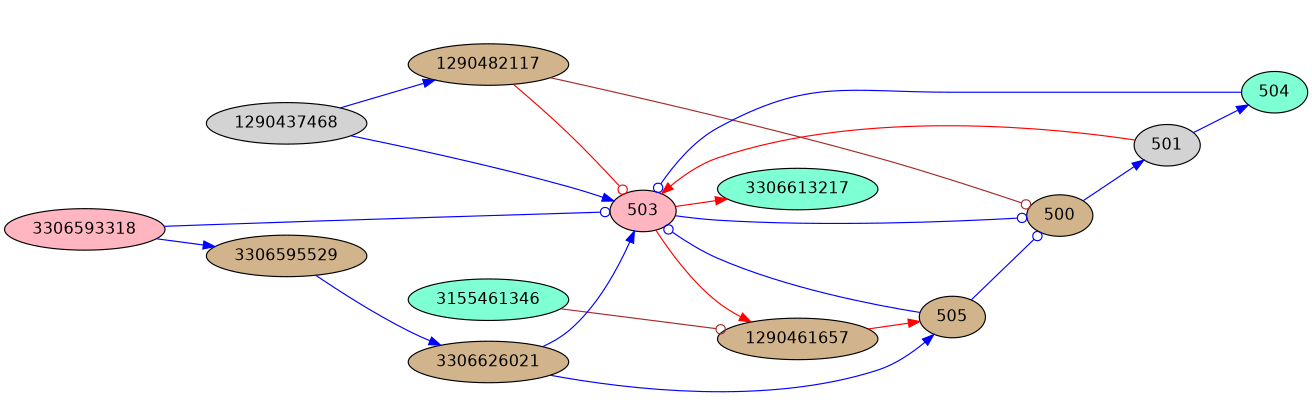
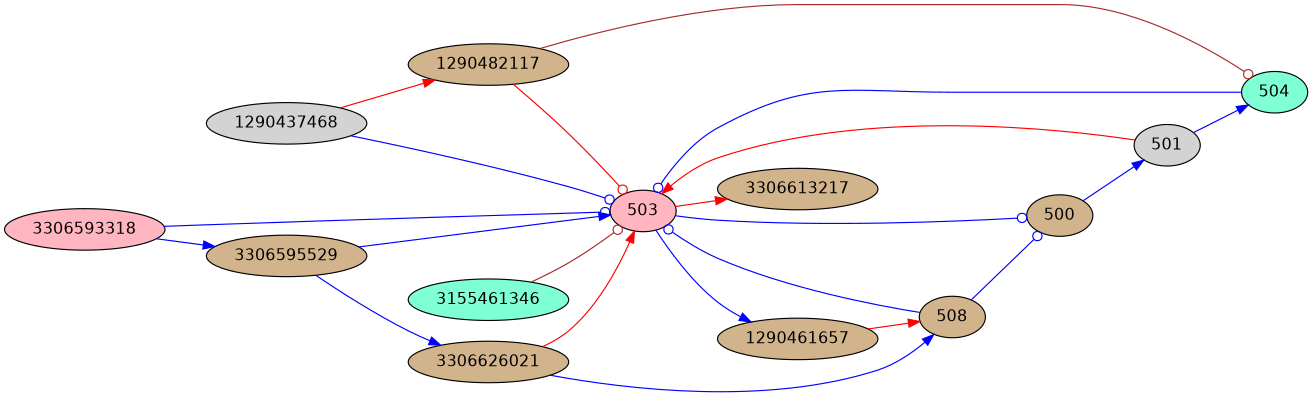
edge "1290437468" -> "1290482117": color blue -> red
edge "1290482117" -> "500": now "1290482117" -> "504"
edge "1290437468" -> "503": arrowhead normal -> odot
node "3306613217": fillcolor aquamarine -> tan
edge "3306595529" -> "503": added
edge "503" -> "1290461657": color red -> blue
edge "3306626021" -> "503": color blue -> red
node "505": label "505" -> "508"
edge "3155461346" -> "1290461657": now "3155461346" -> "503"
